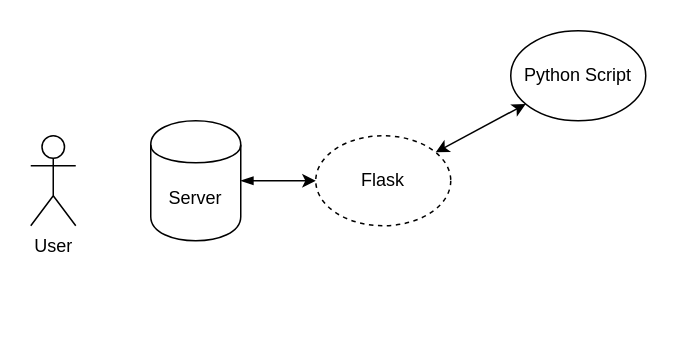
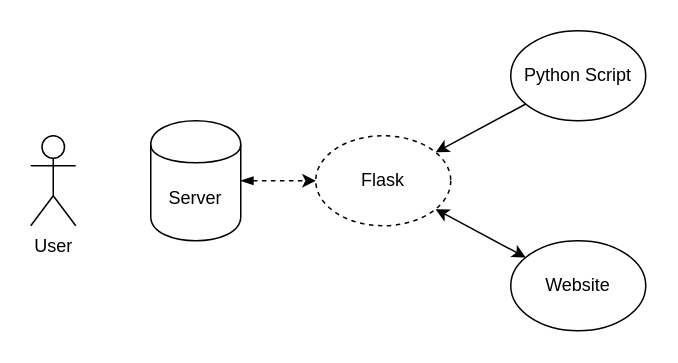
edge "Python Script" -- "Flask": arrowhead classic -> none
edge "Server" -- "Flask": style solid -> dashed
edge "Flask" -- "Website": added
node "Website": added
